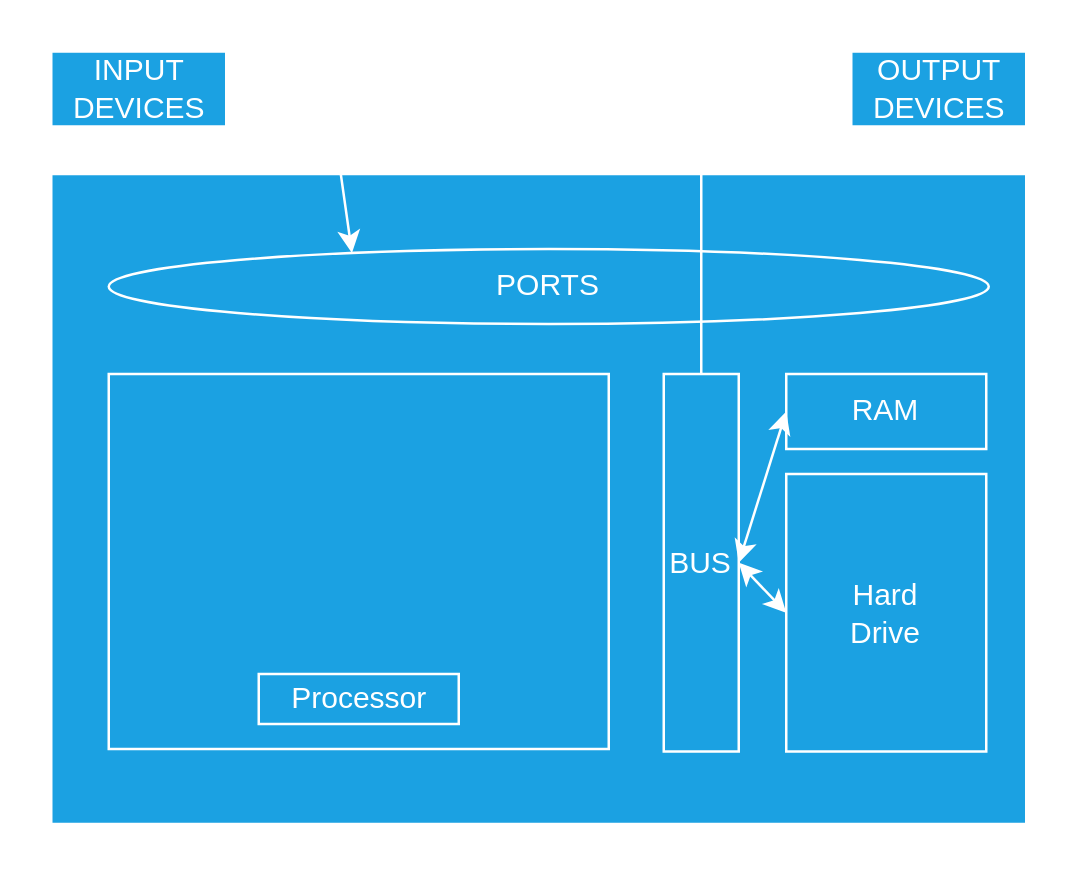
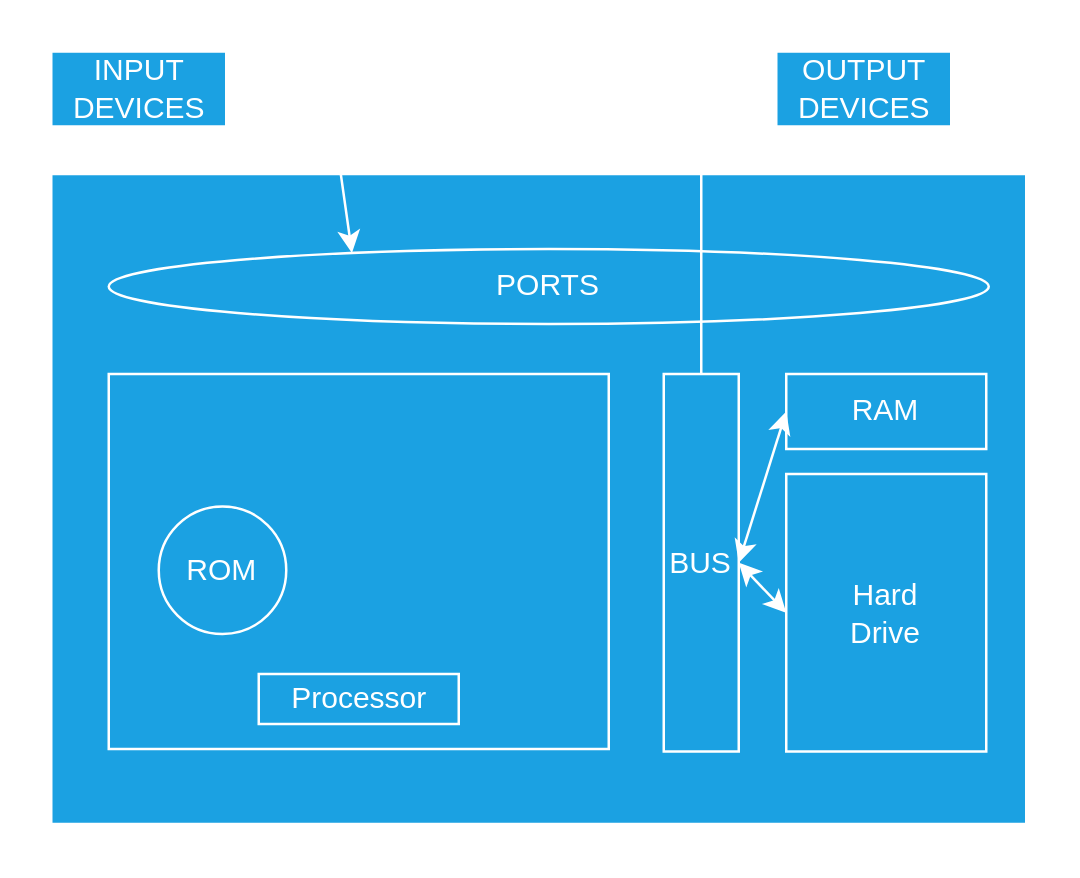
node "OUTPUT DEVICES": moved (939, 89) -> (864, 89)
node "ROM": added
